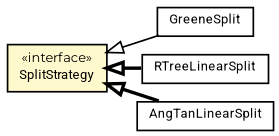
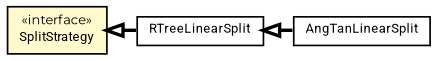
node "GreeneSplit": removed
edge "AngTanLinearSplit" -> "SplitStrategy": now "AngTanLinearSplit" -> "RTreeLinearSplit"
